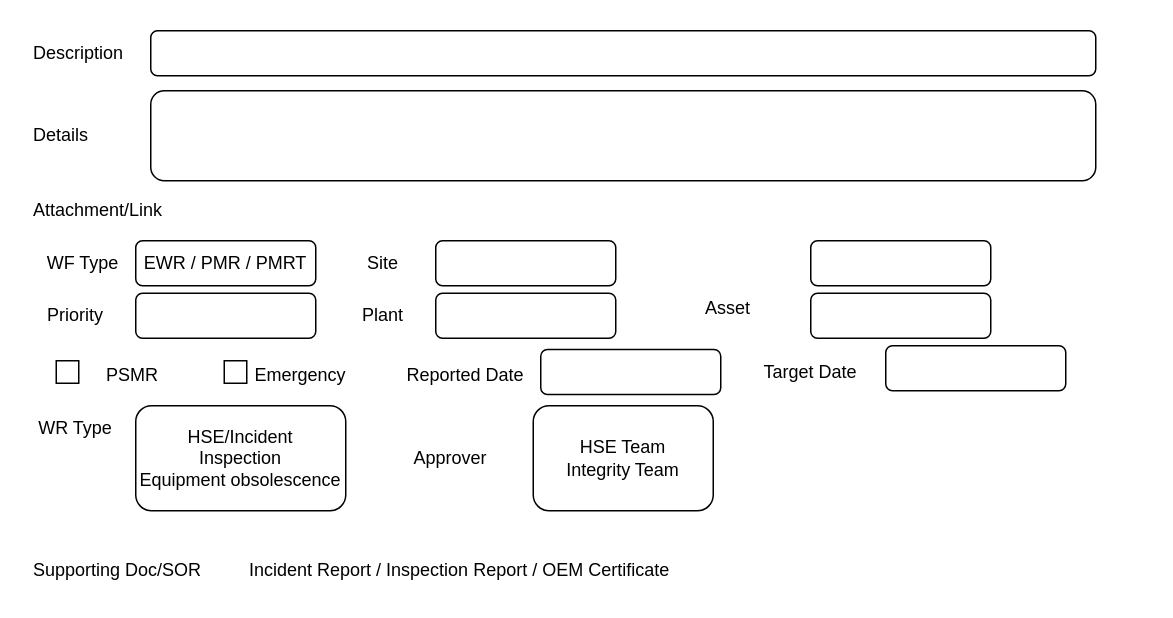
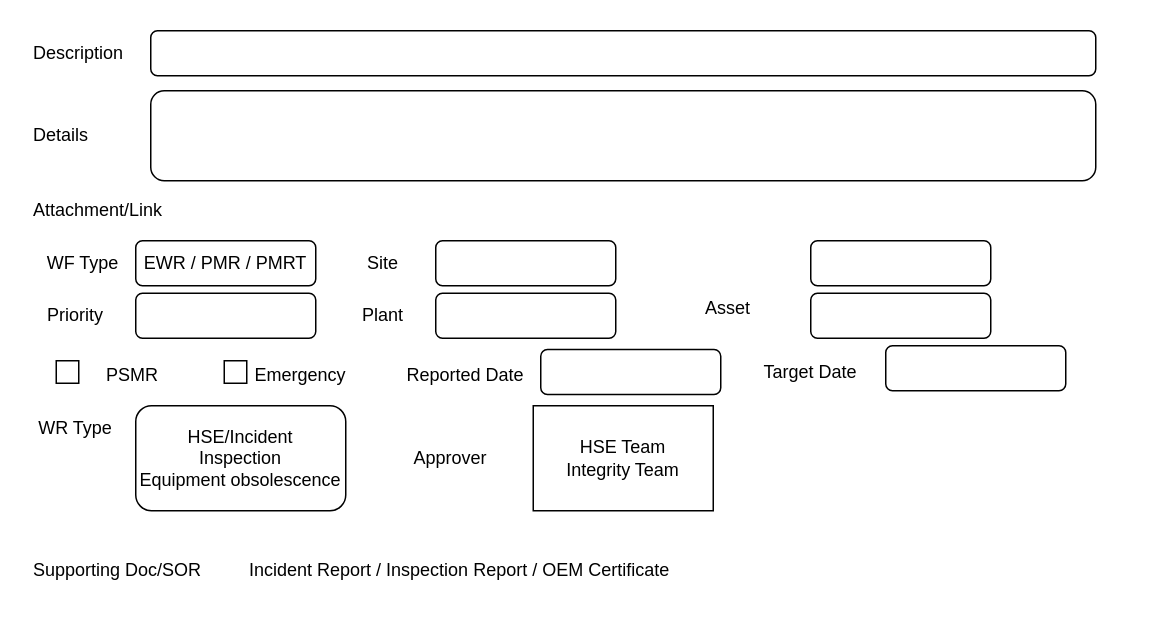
node "HSE Team Integrity Team": shape rounded rectangle -> rectangle
